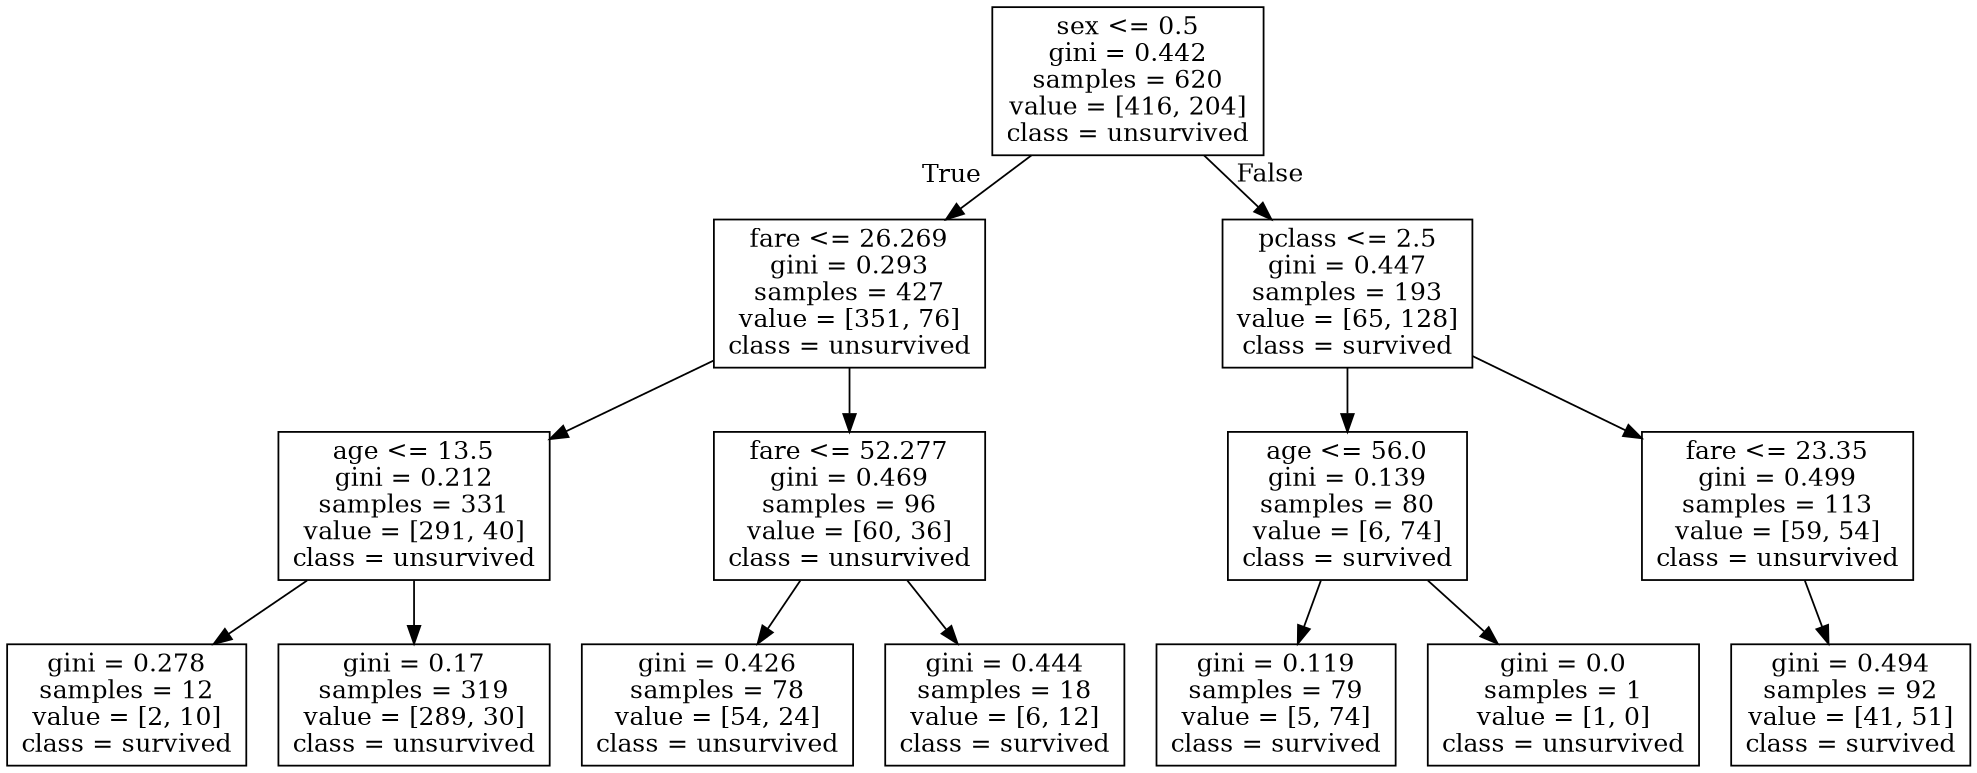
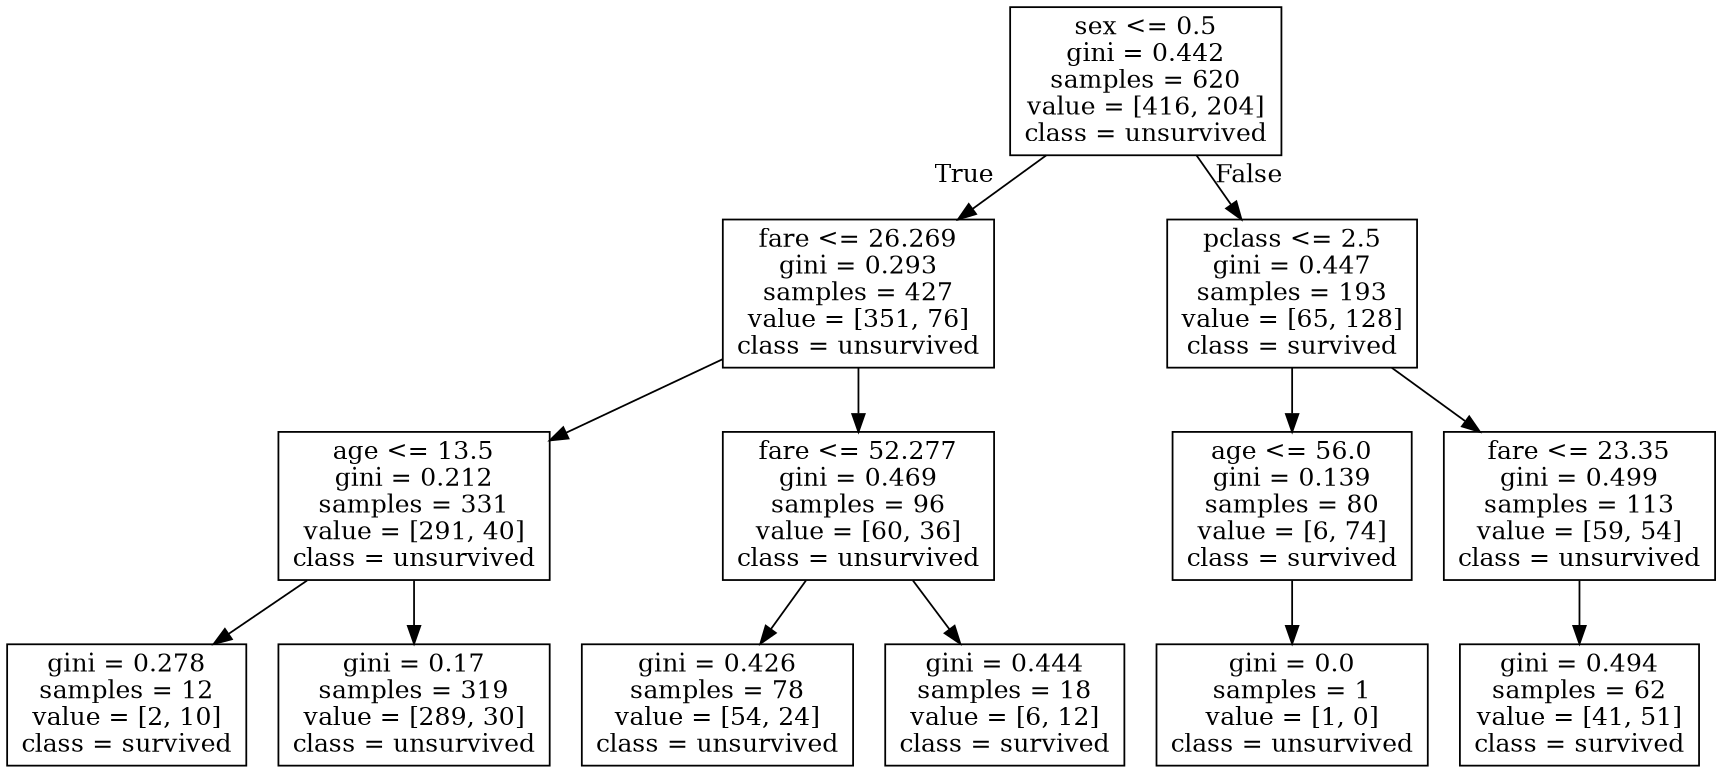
node "gini = 0.119 samples = 79 value = [5, 74] class = survived": removed
node "gini = 0.494 samples = 92 value = [41, 51] class = survived": label "gini = 0.494 samples = 92 value = [41, 51] class = survived" -> "gini = 0.494 samples = 62 value = [41, 51] class = survived"
